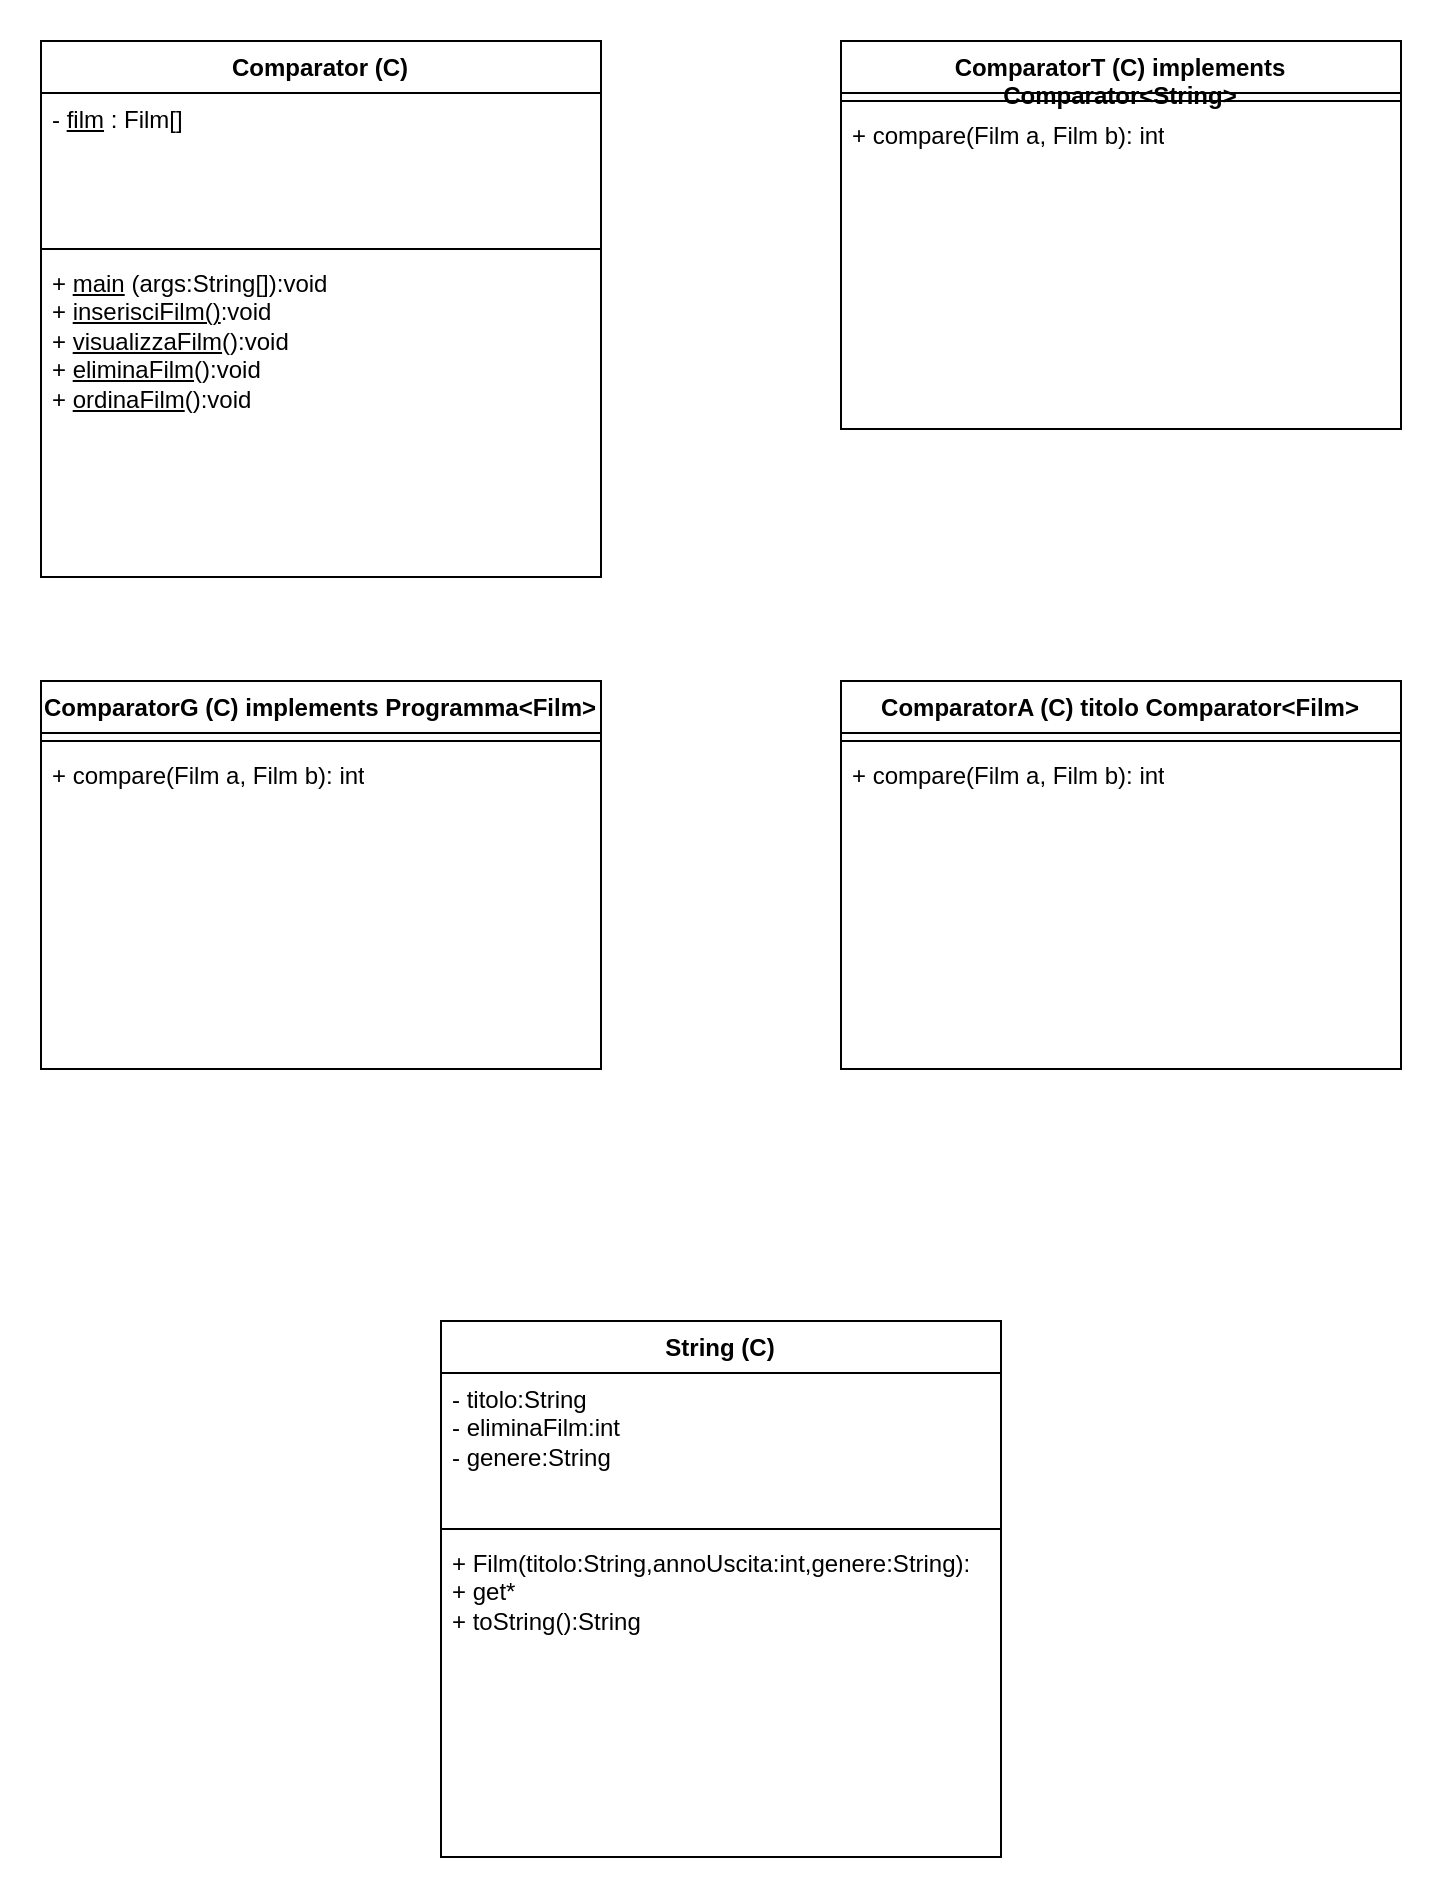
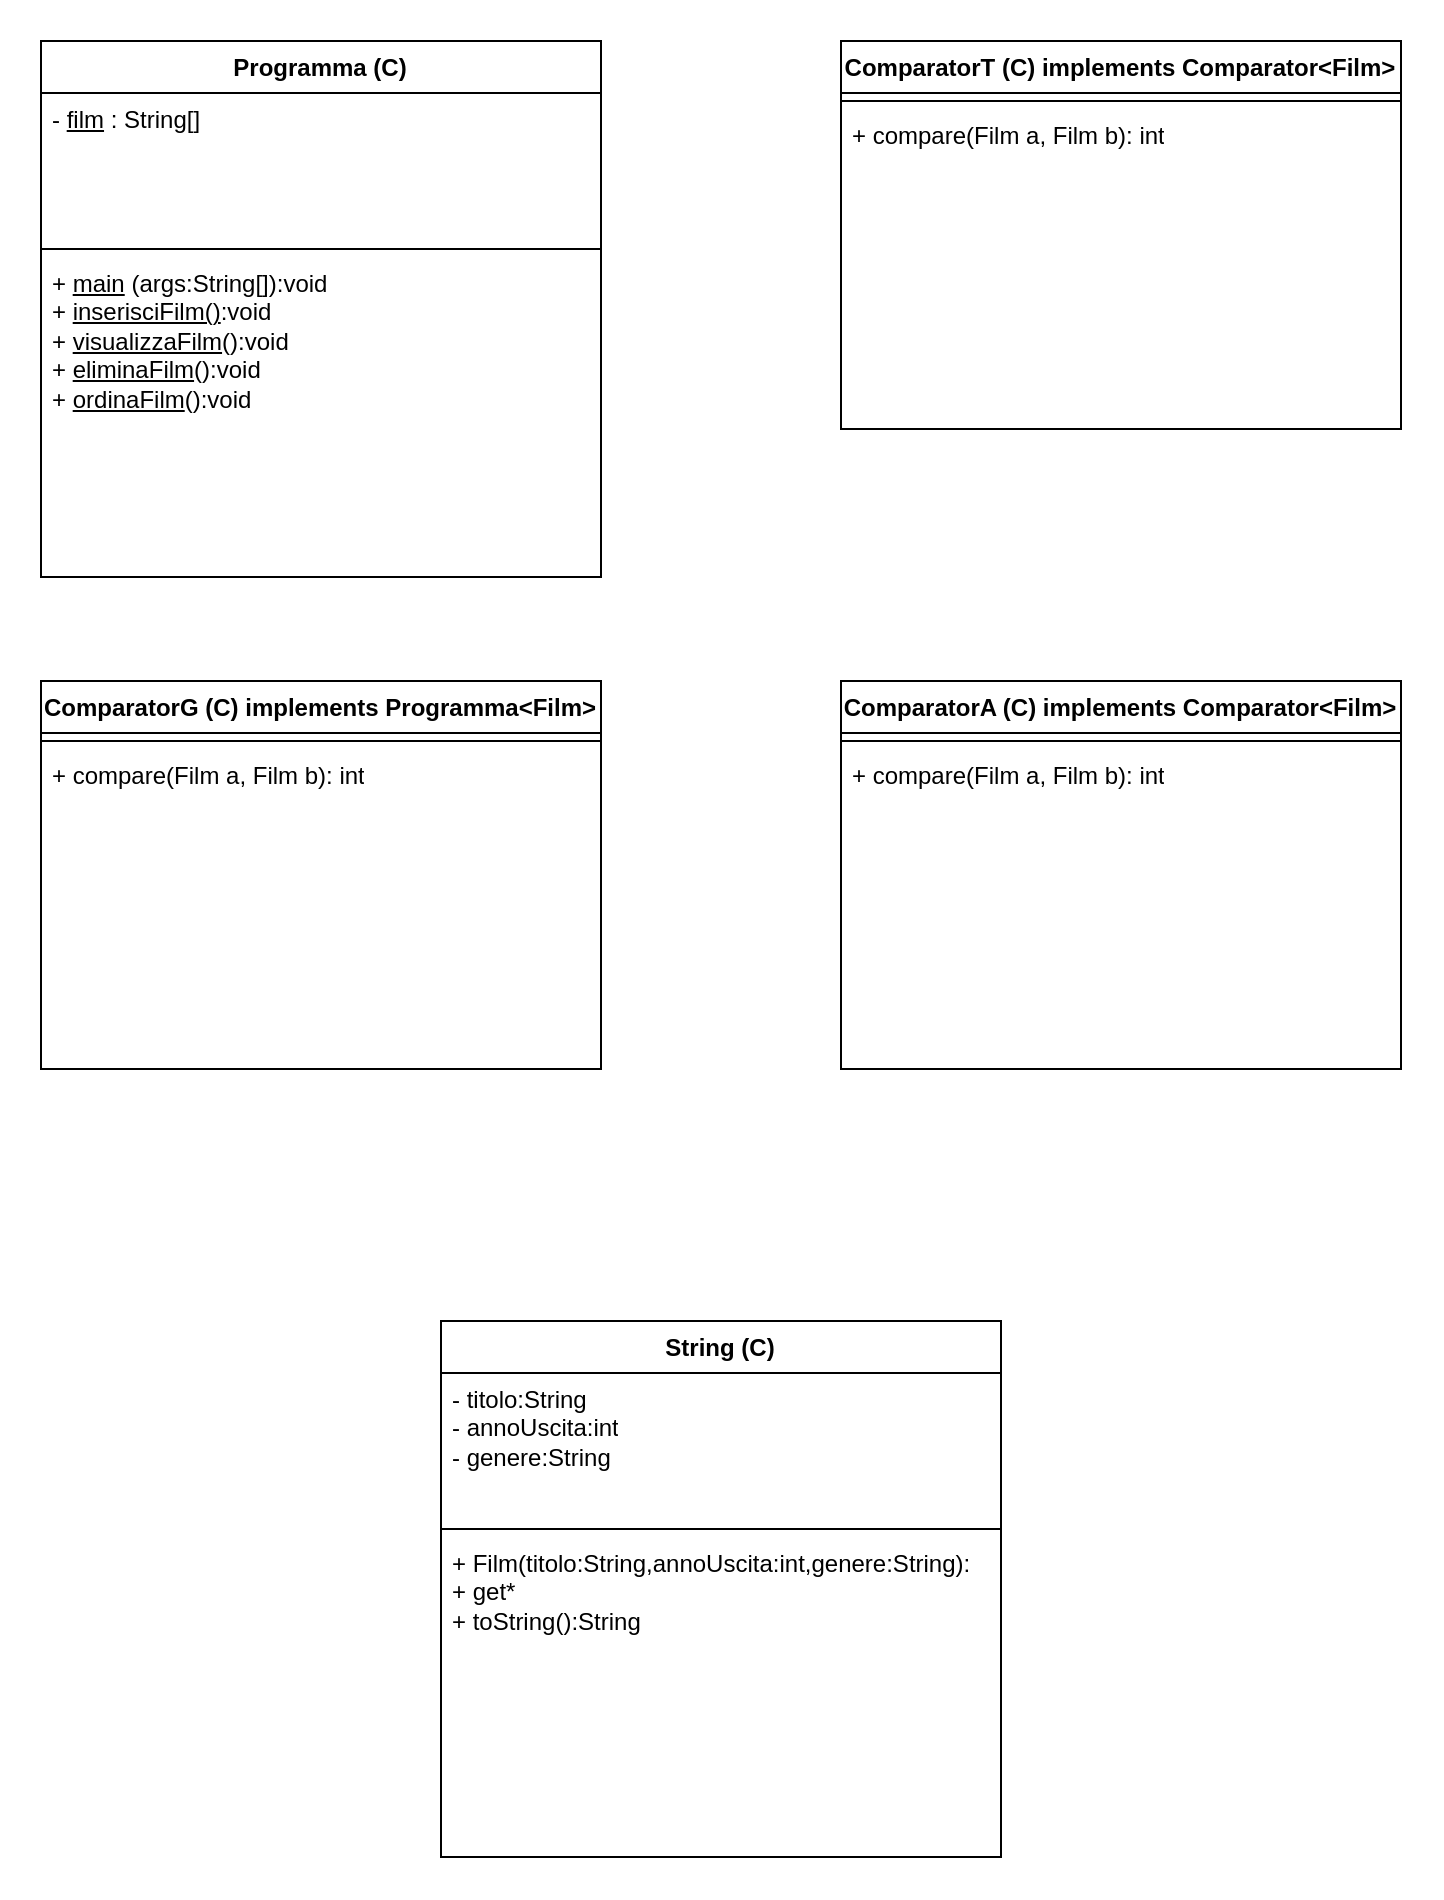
node "Comparator (C)": label "Comparator (C)" -> "Programma (C)"
node "ComparatorT (C) implements Comparator<String>": label "ComparatorT (C) implements Comparator<String>" -> "ComparatorT (C) implements Comparator<Film>"
node "- film : Film[]": label "- film : Film[]" -> "- film : String[]"
node "ComparatorA (C) titolo Comparator<Film>": label "ComparatorA (C) titolo Comparator<Film>" -> "ComparatorA (C) implements Comparator<Film>"
node "- titolo:String - eliminaFilm:int - genere:String": label "- titolo:String - eliminaFilm:int - genere:String" -> "- titolo:String - annoUscita:int - genere:String"
